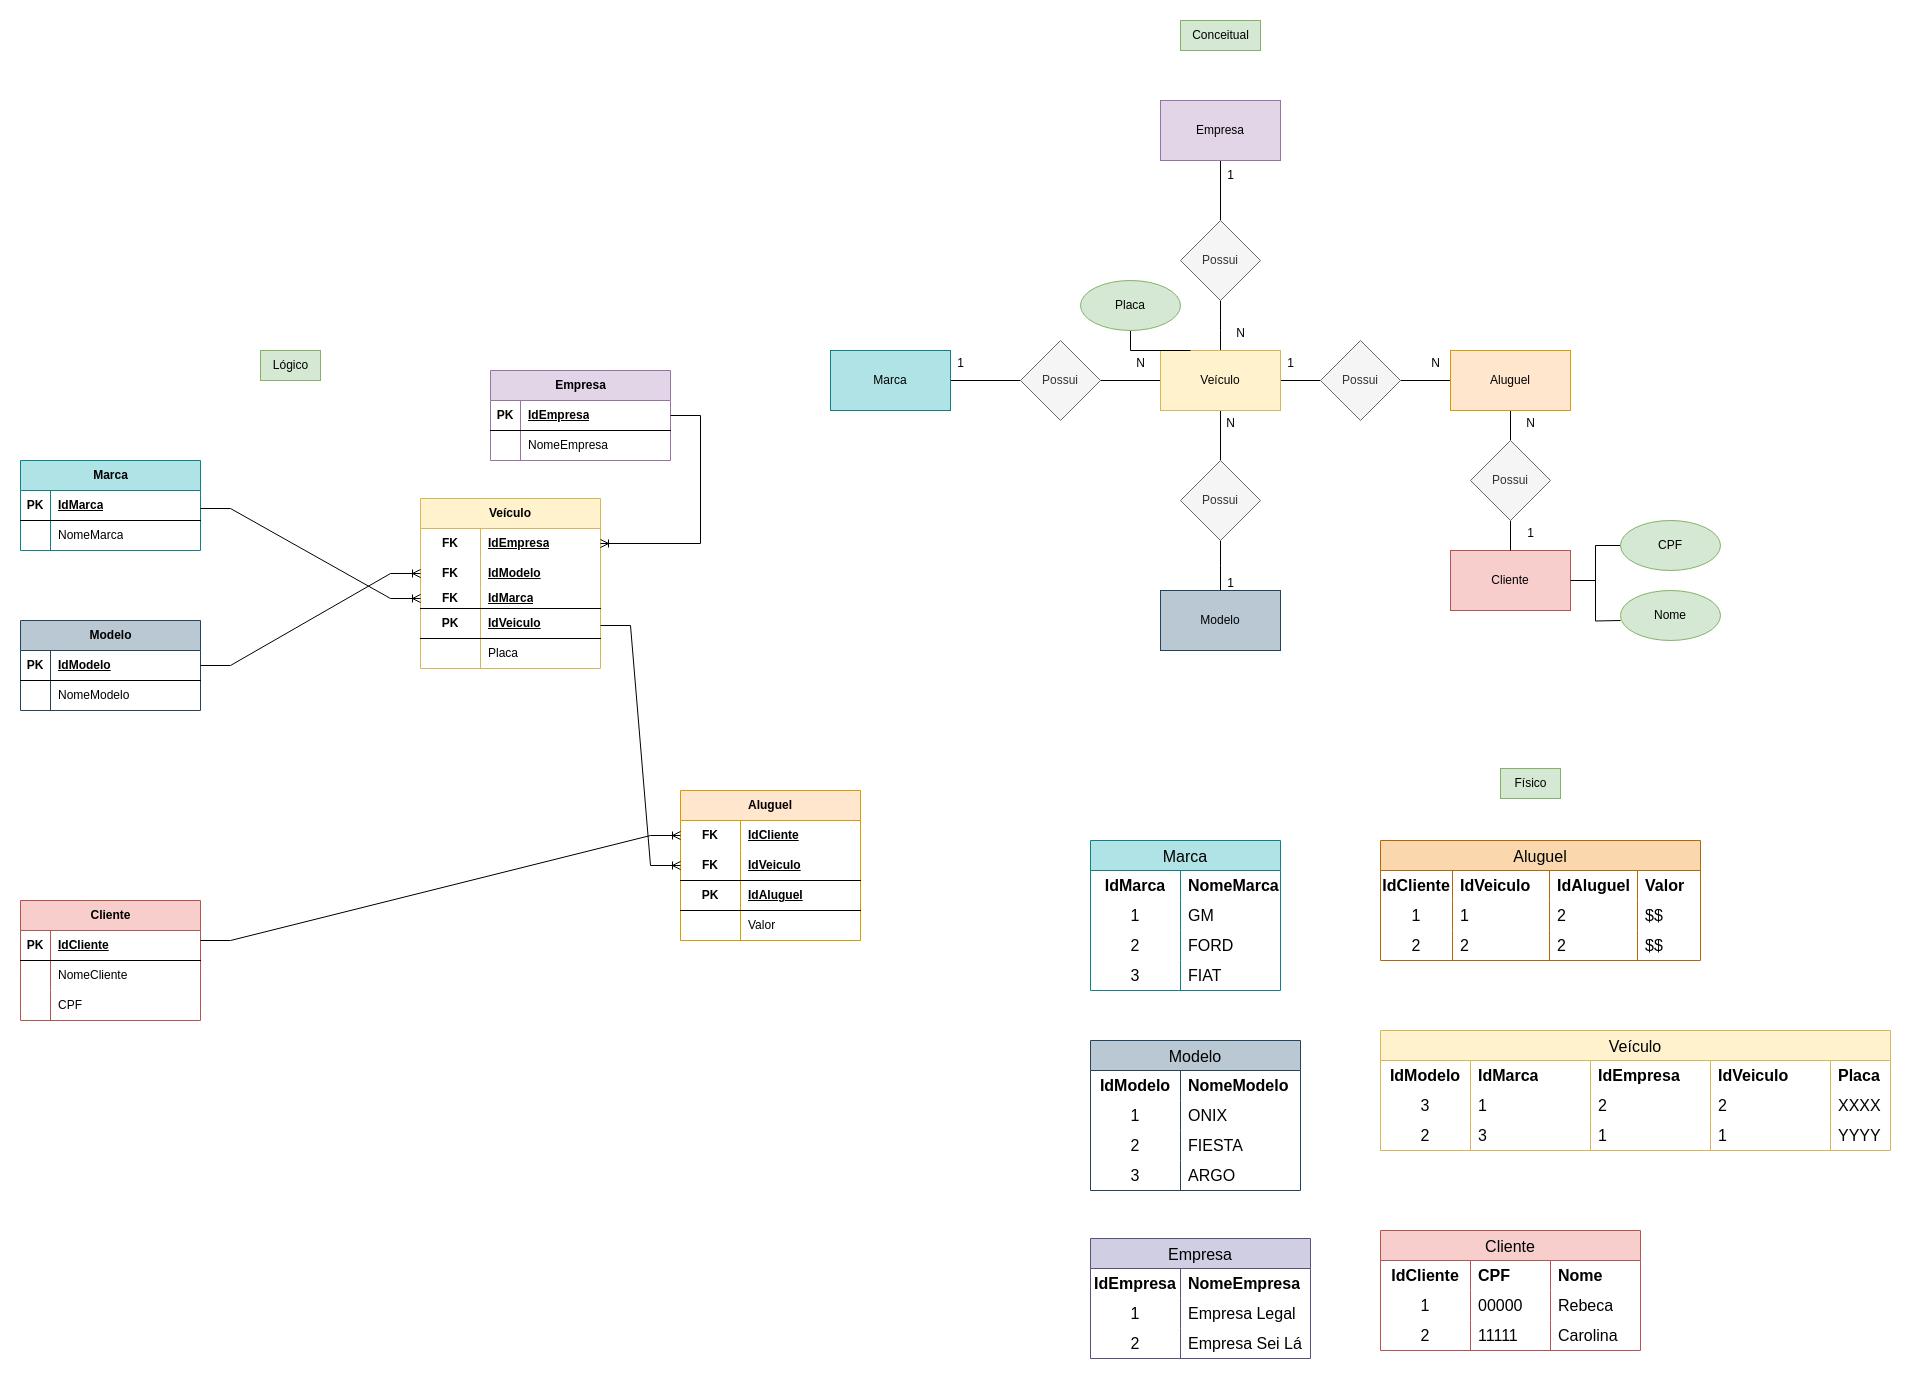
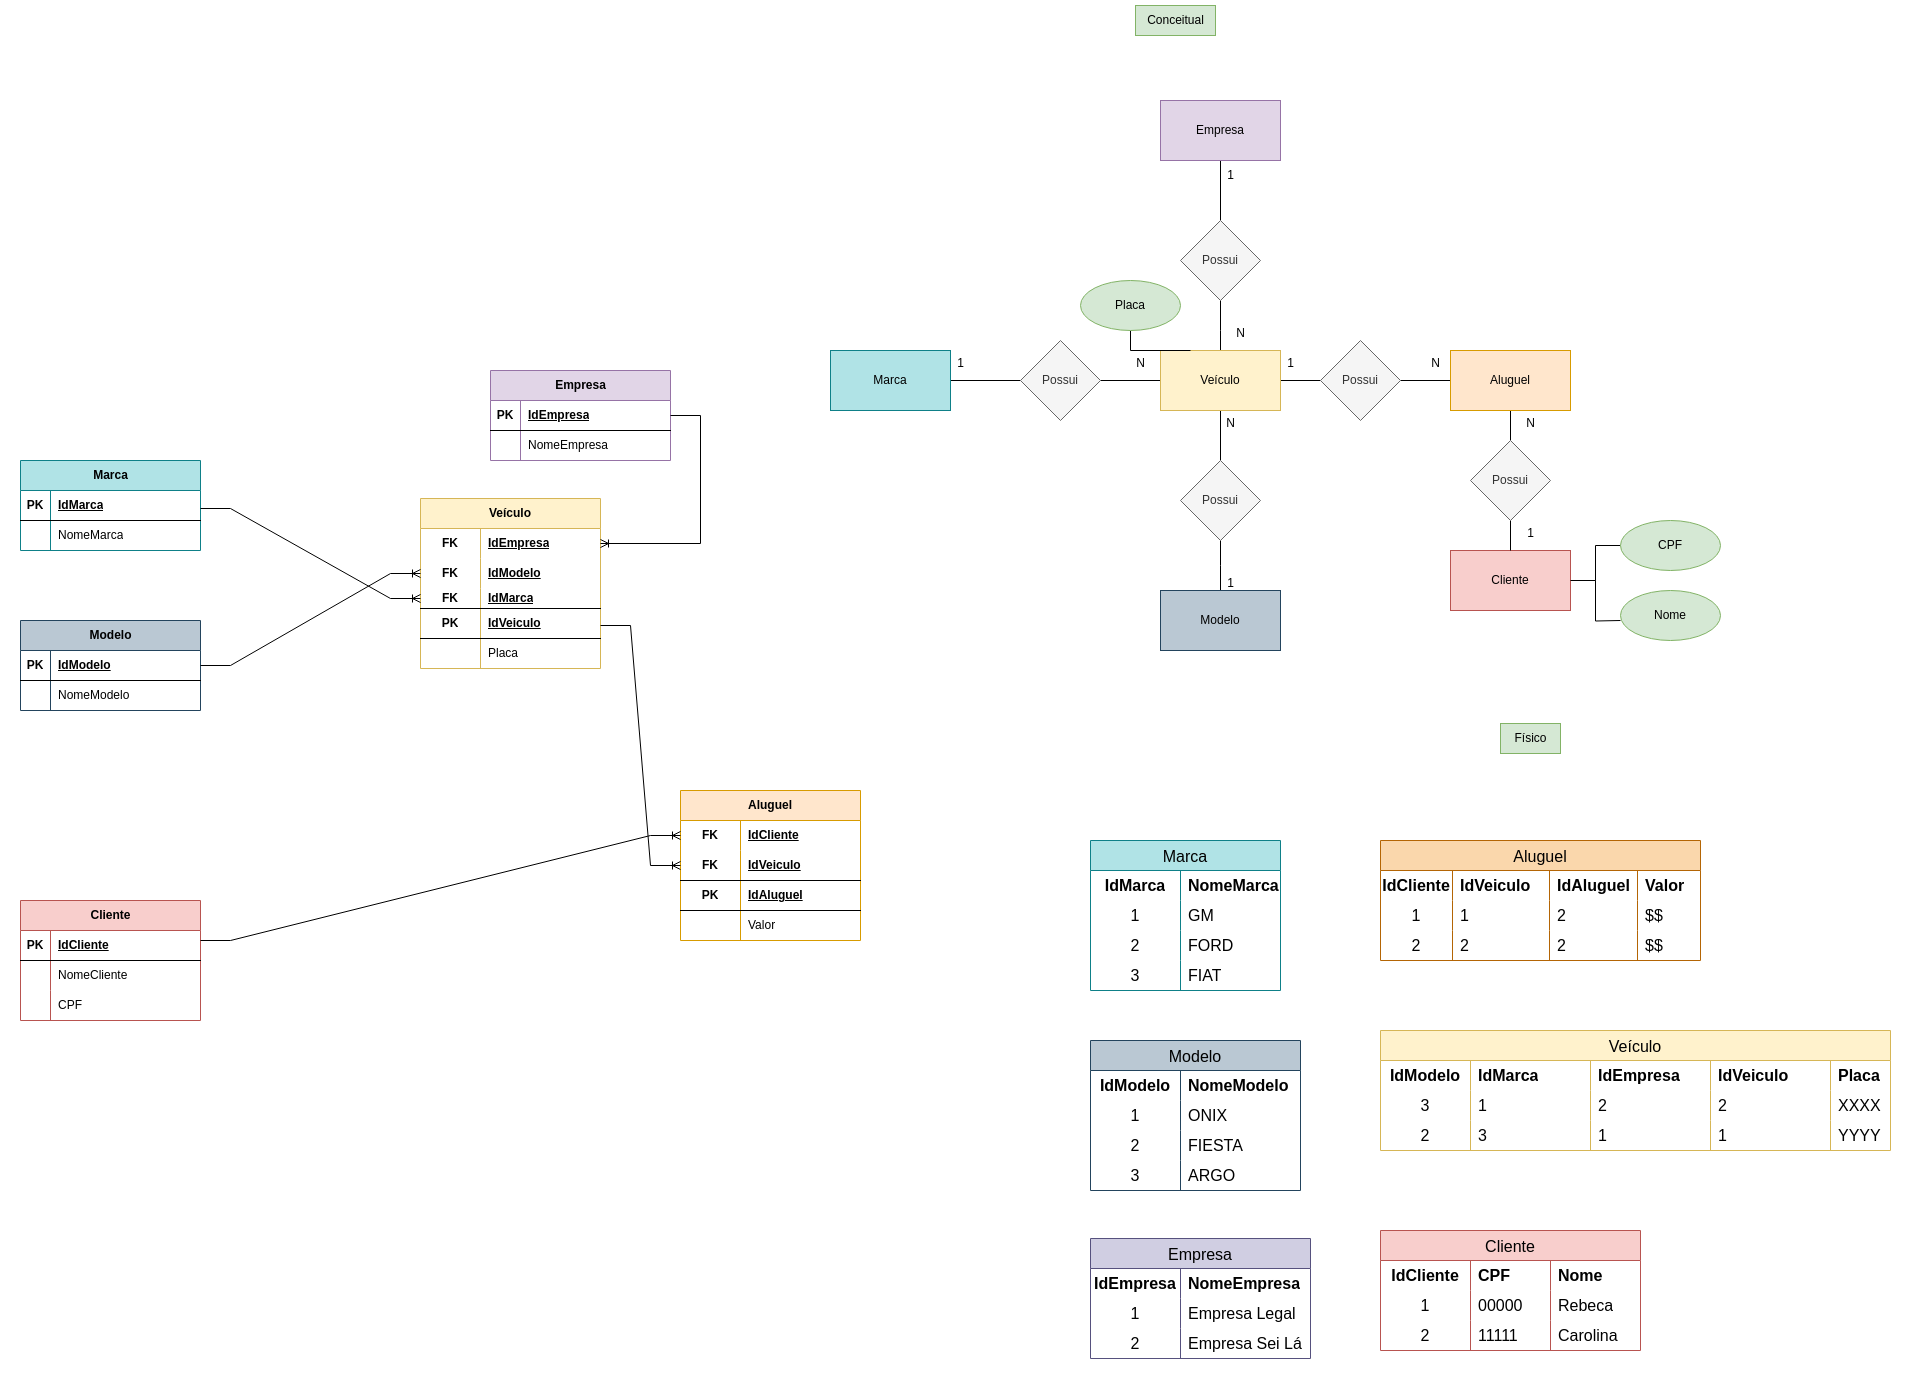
node "Conceitual": moved (1221, 36) -> (1176, 21)
node "Lógico": removed
node "Físico": moved (1531, 784) -> (1531, 739)
